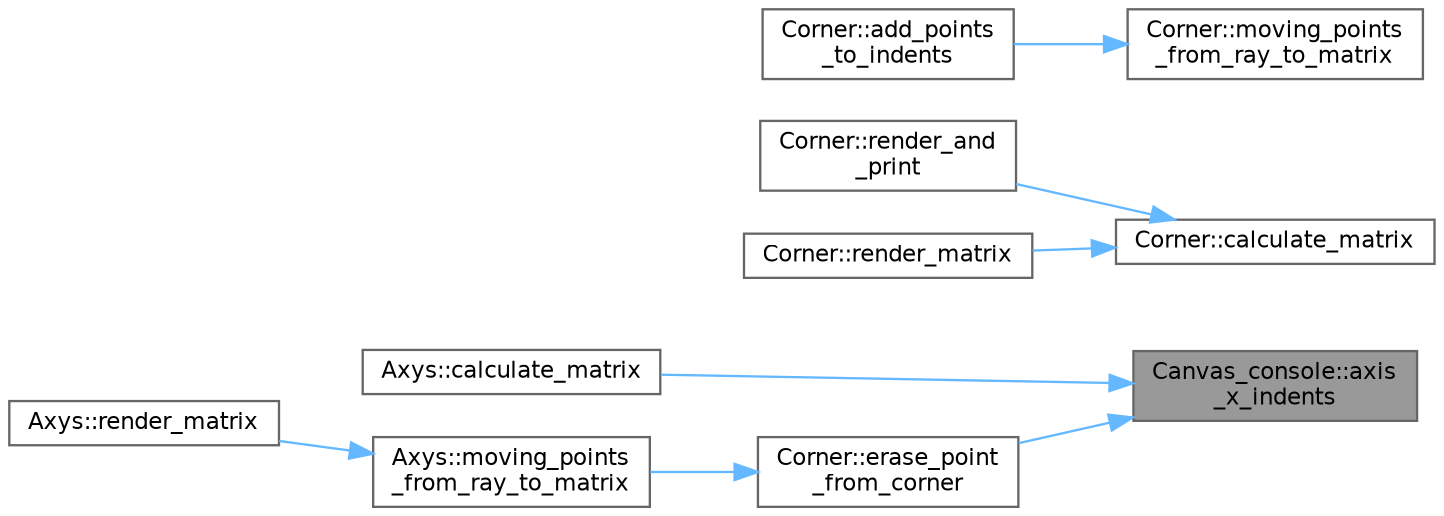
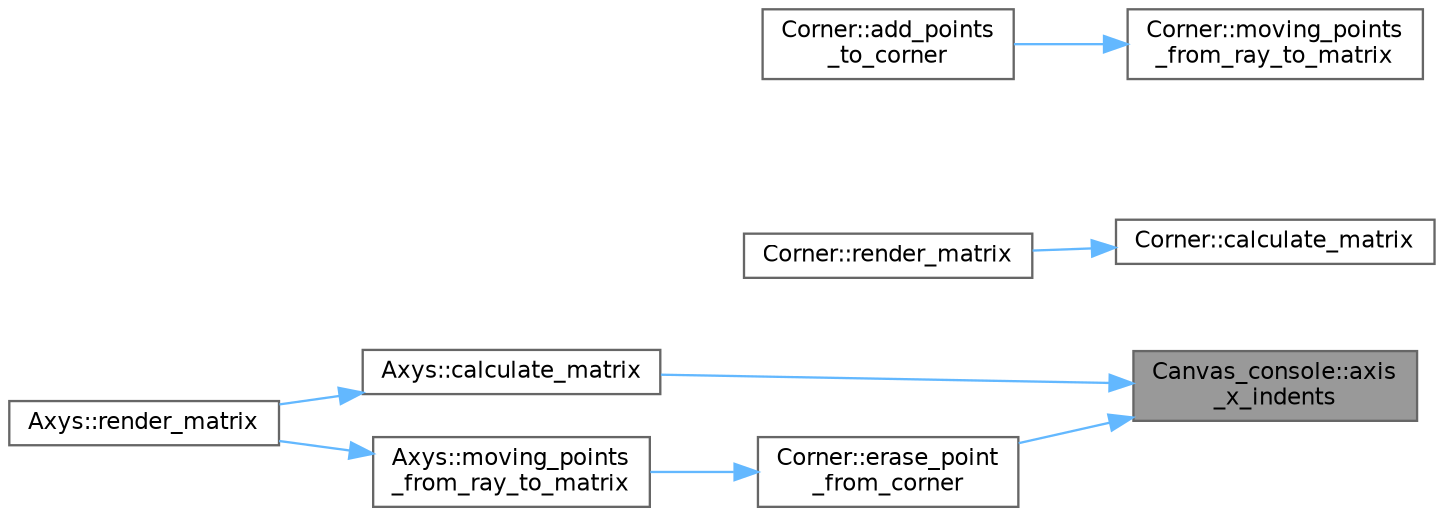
node "Corner::add_points _to_indents": label "Corner::add_points _to_indents" -> "Corner::add_points _to_corner"
node "Corner::render_and _print": removed
edge "Axys::render_matrix" -> "Axys::calculate_matrix": added
